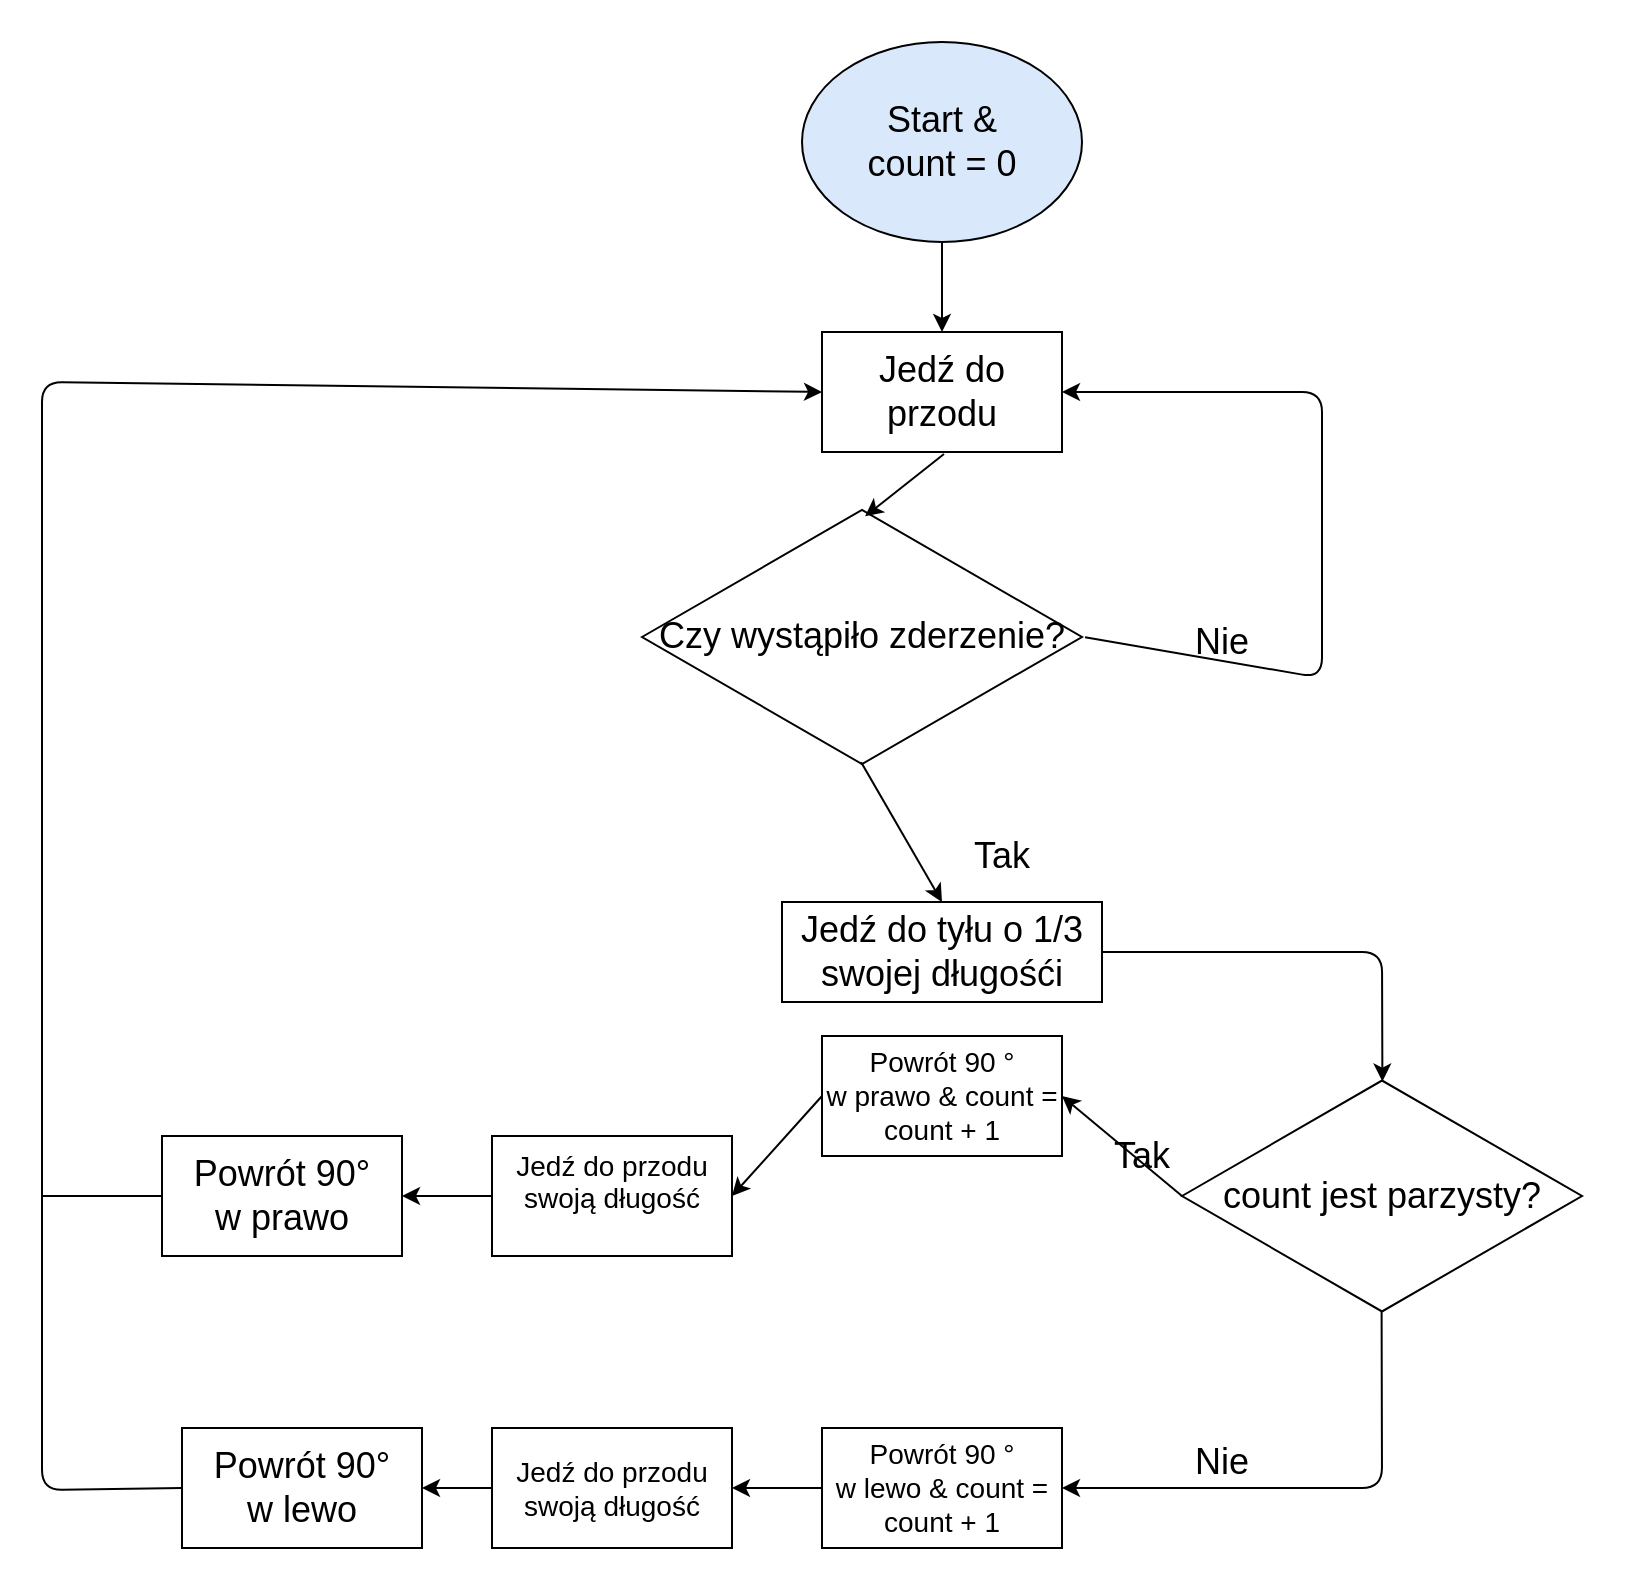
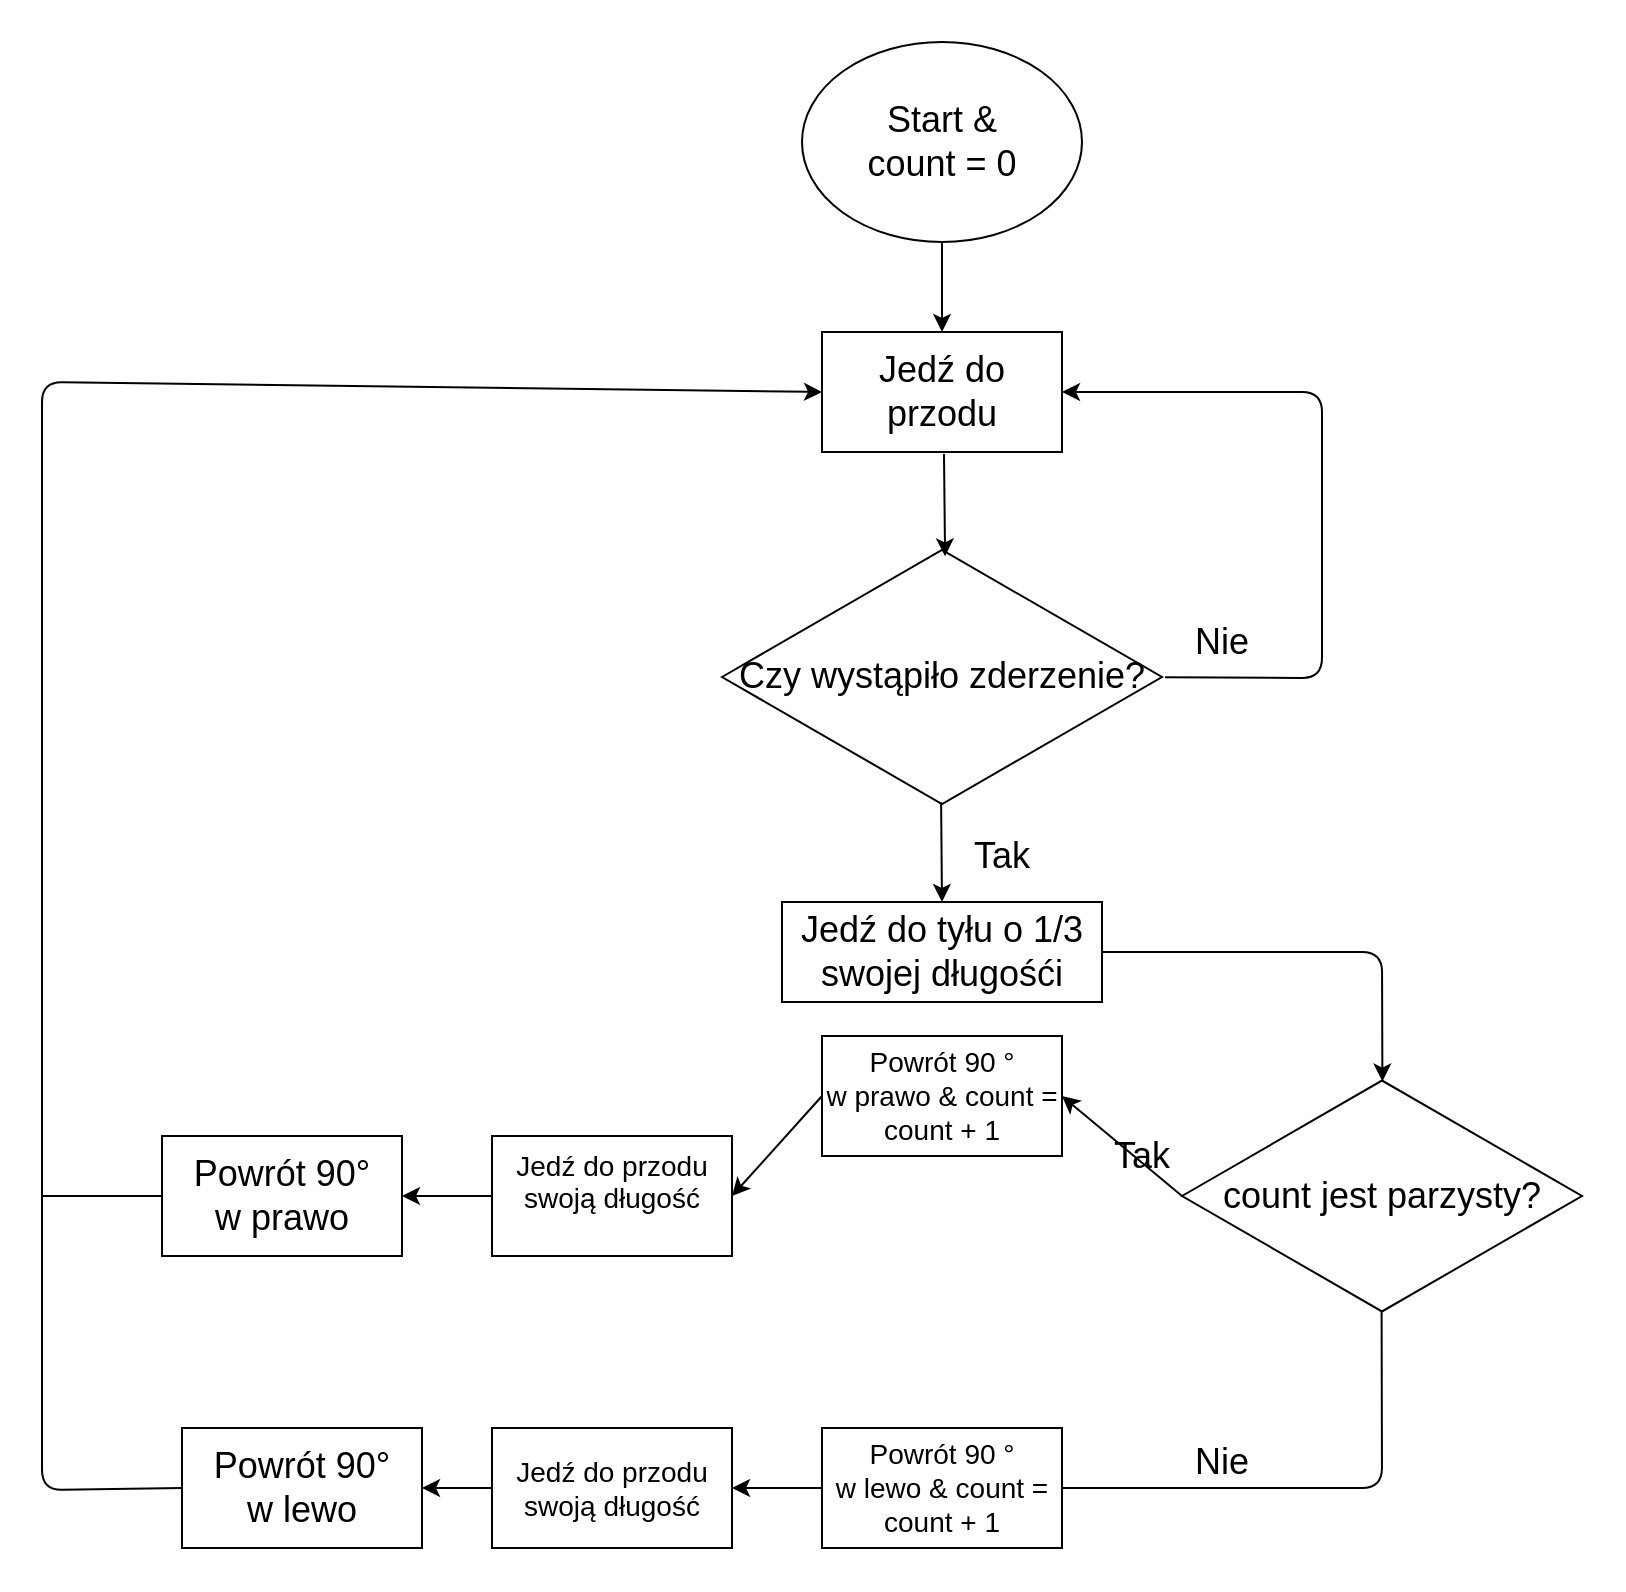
node "Start & count = 0": fillcolor #dae8fc -> #ffffff
node "Czy wystąpiło zderzenie?": moved (862, 637) -> (942, 677)
edge "count jest parzysty?" -> "Powrót 90 ° w lewo & count = count + 1": arrowhead classic -> none
